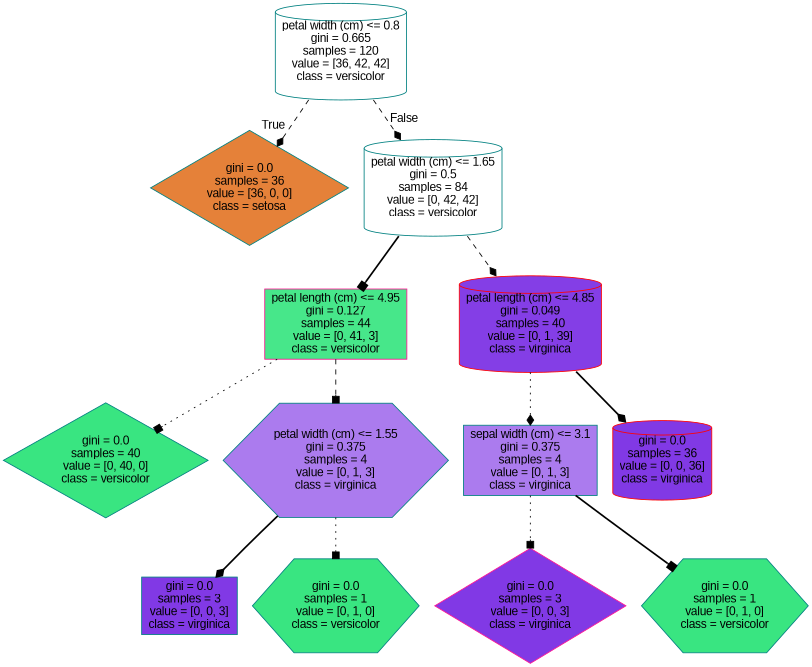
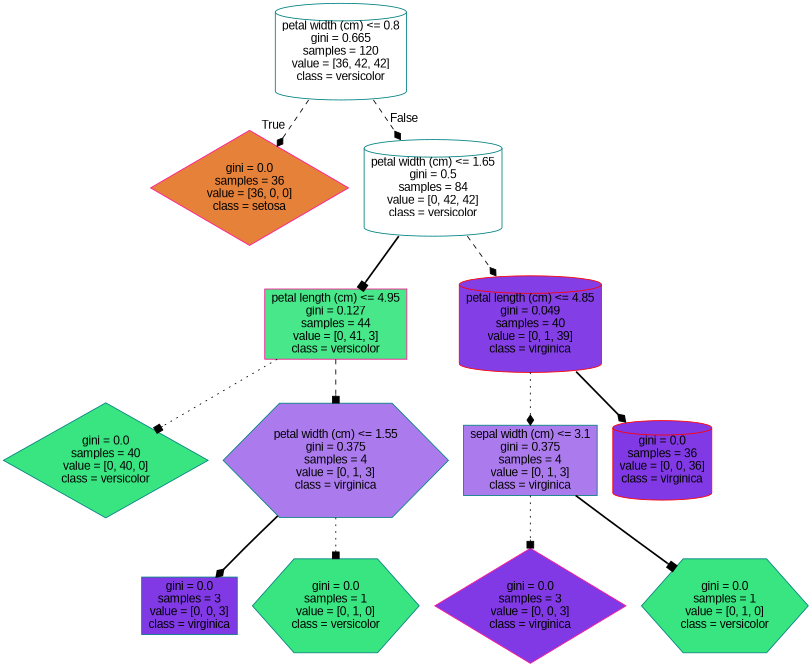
node "gini = 0.0 samples = 36 value = [36, 0, 0] class = setosa": color teal -> deeppink
